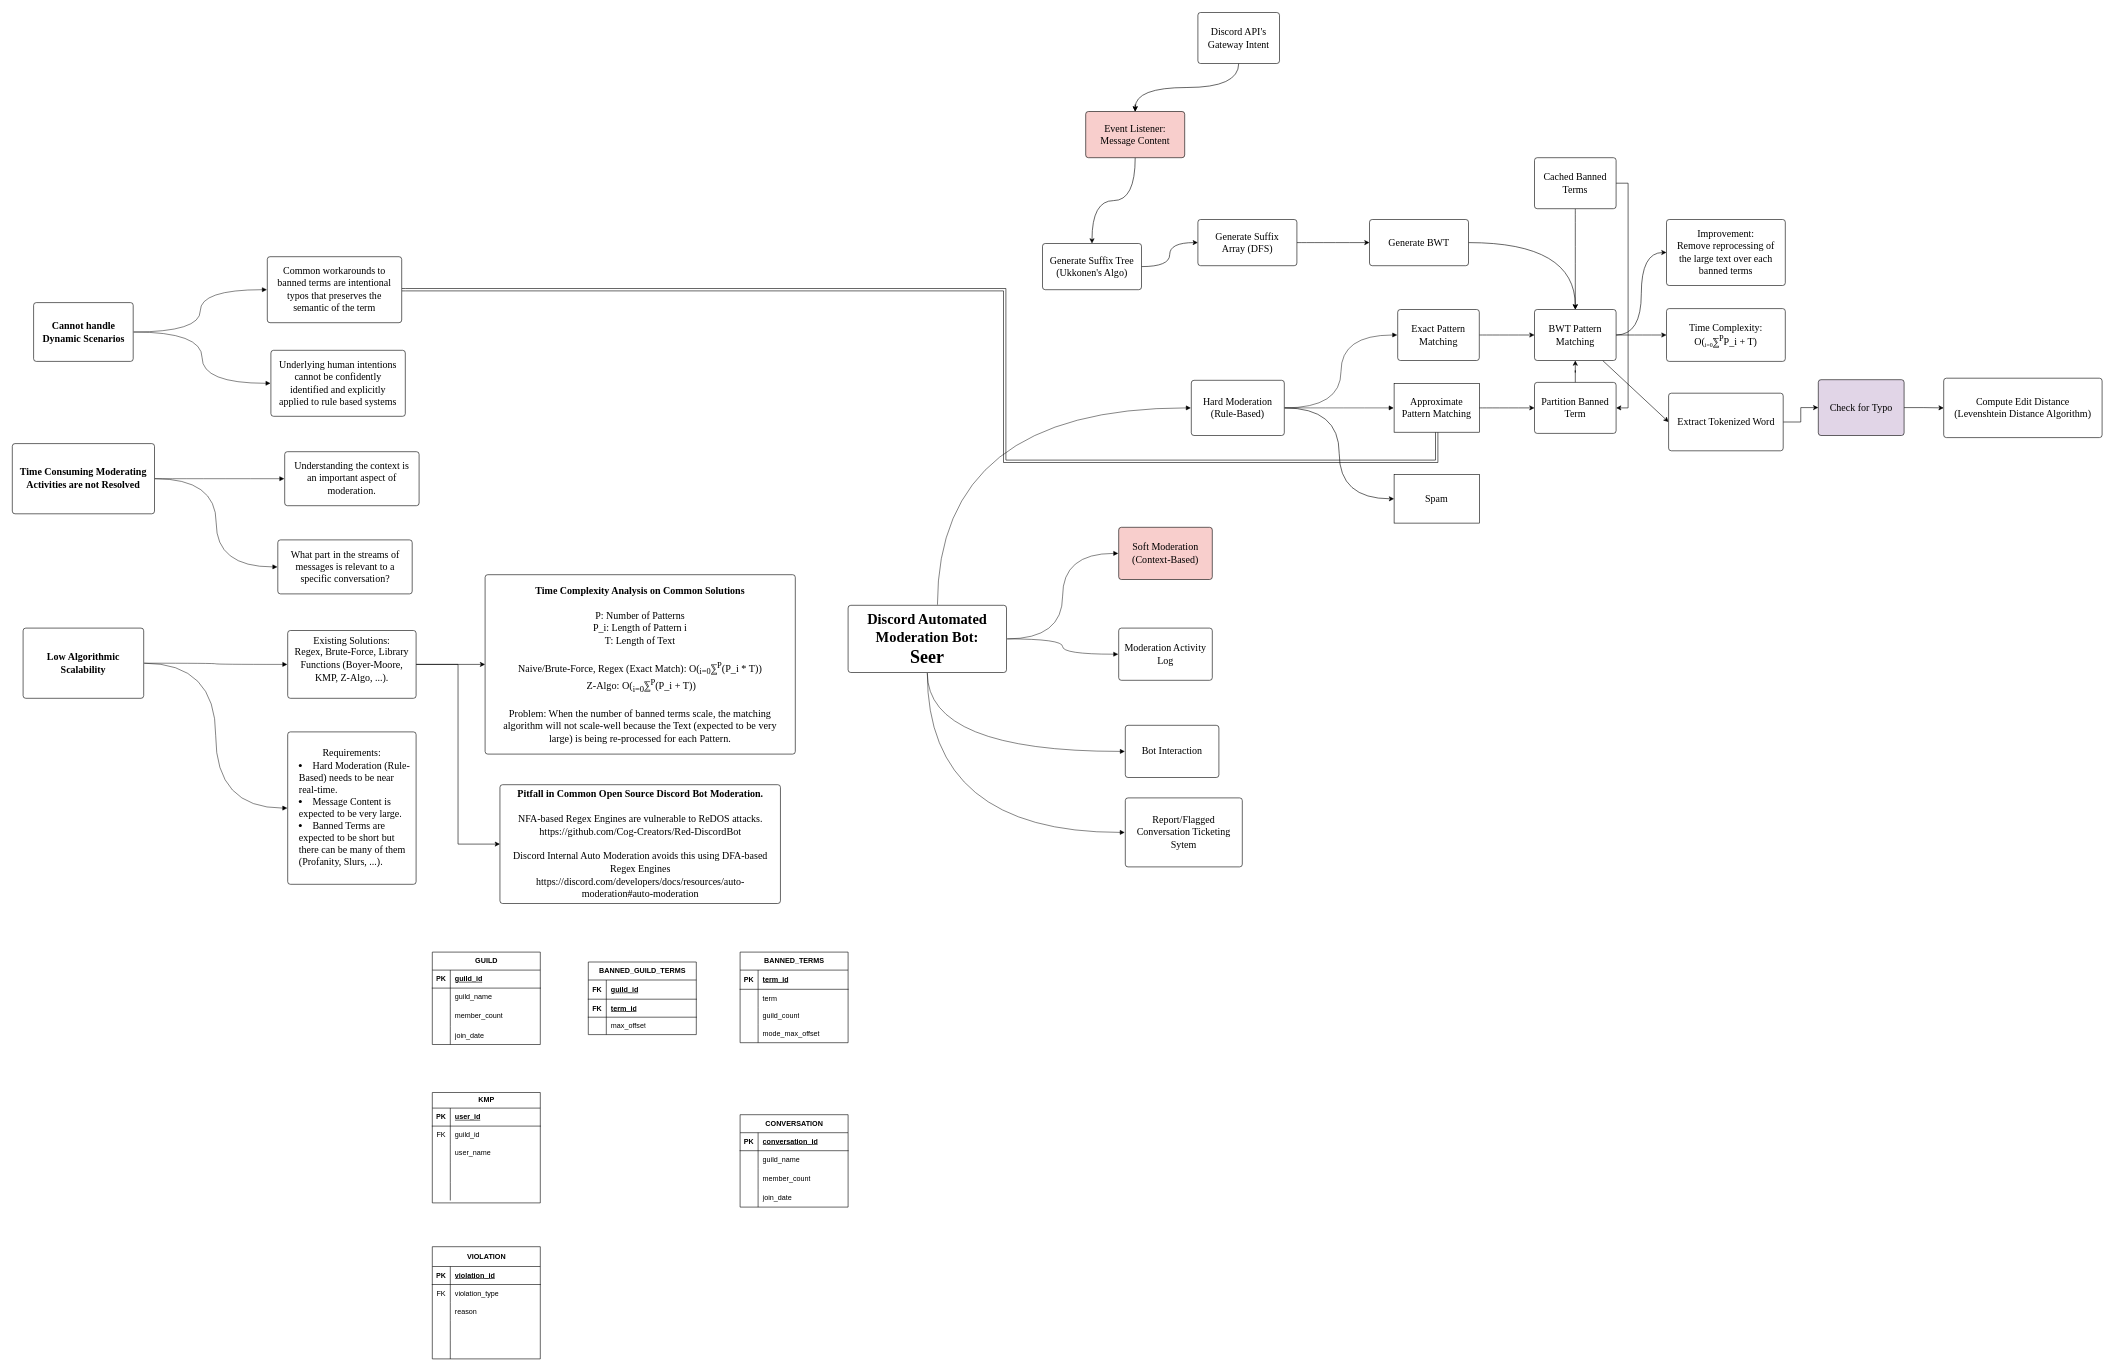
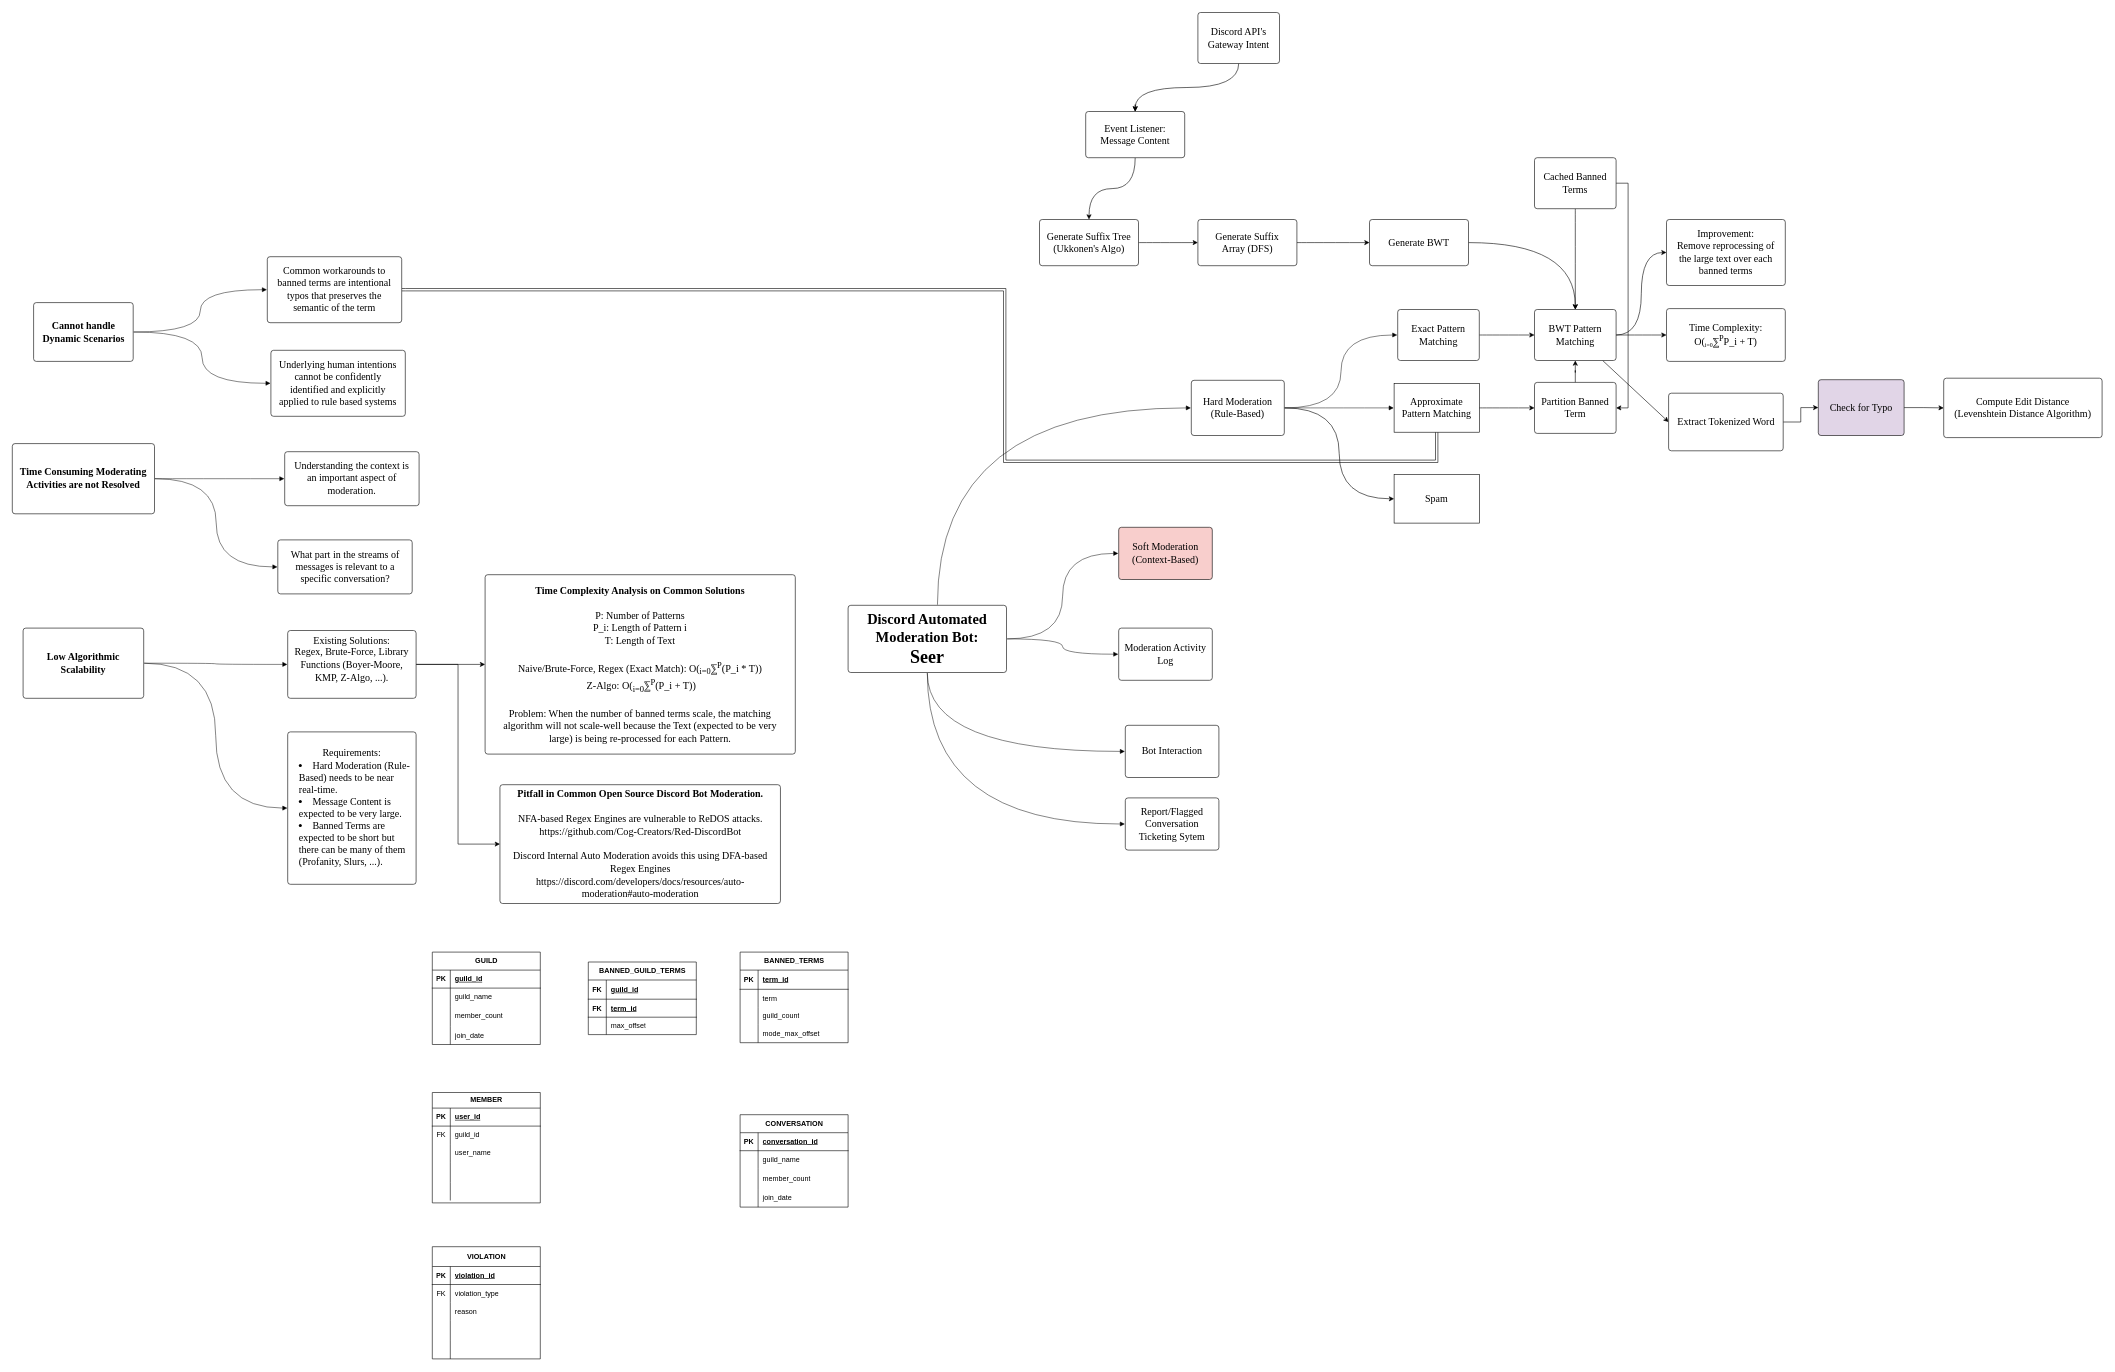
node "Event Listener: Message Content": fillcolor #f8cecc -> #ffffff
node "Generate Suffix Tree (Ukkonen's Algo)": moved (1092, 266) -> (1089, 242)
node "Report/Flagged Conversation Ticketing Sytem": size 117x69 -> 94x52
node "KMP": label "KMP" -> "MEMBER"
